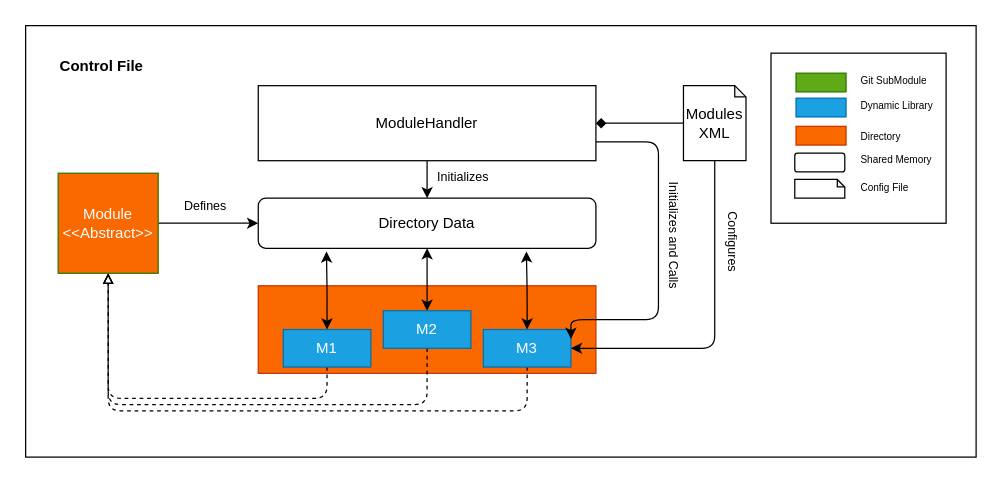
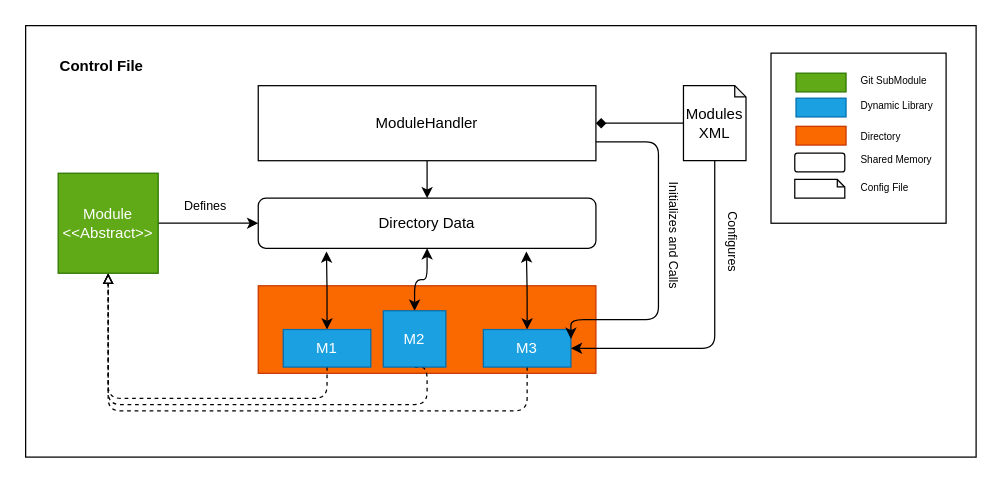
node "Initializes": removed
node "Module <<Abstract>>": fillcolor #fa6800 -> #60a917
node "M2": size 88x38 -> 63x56
